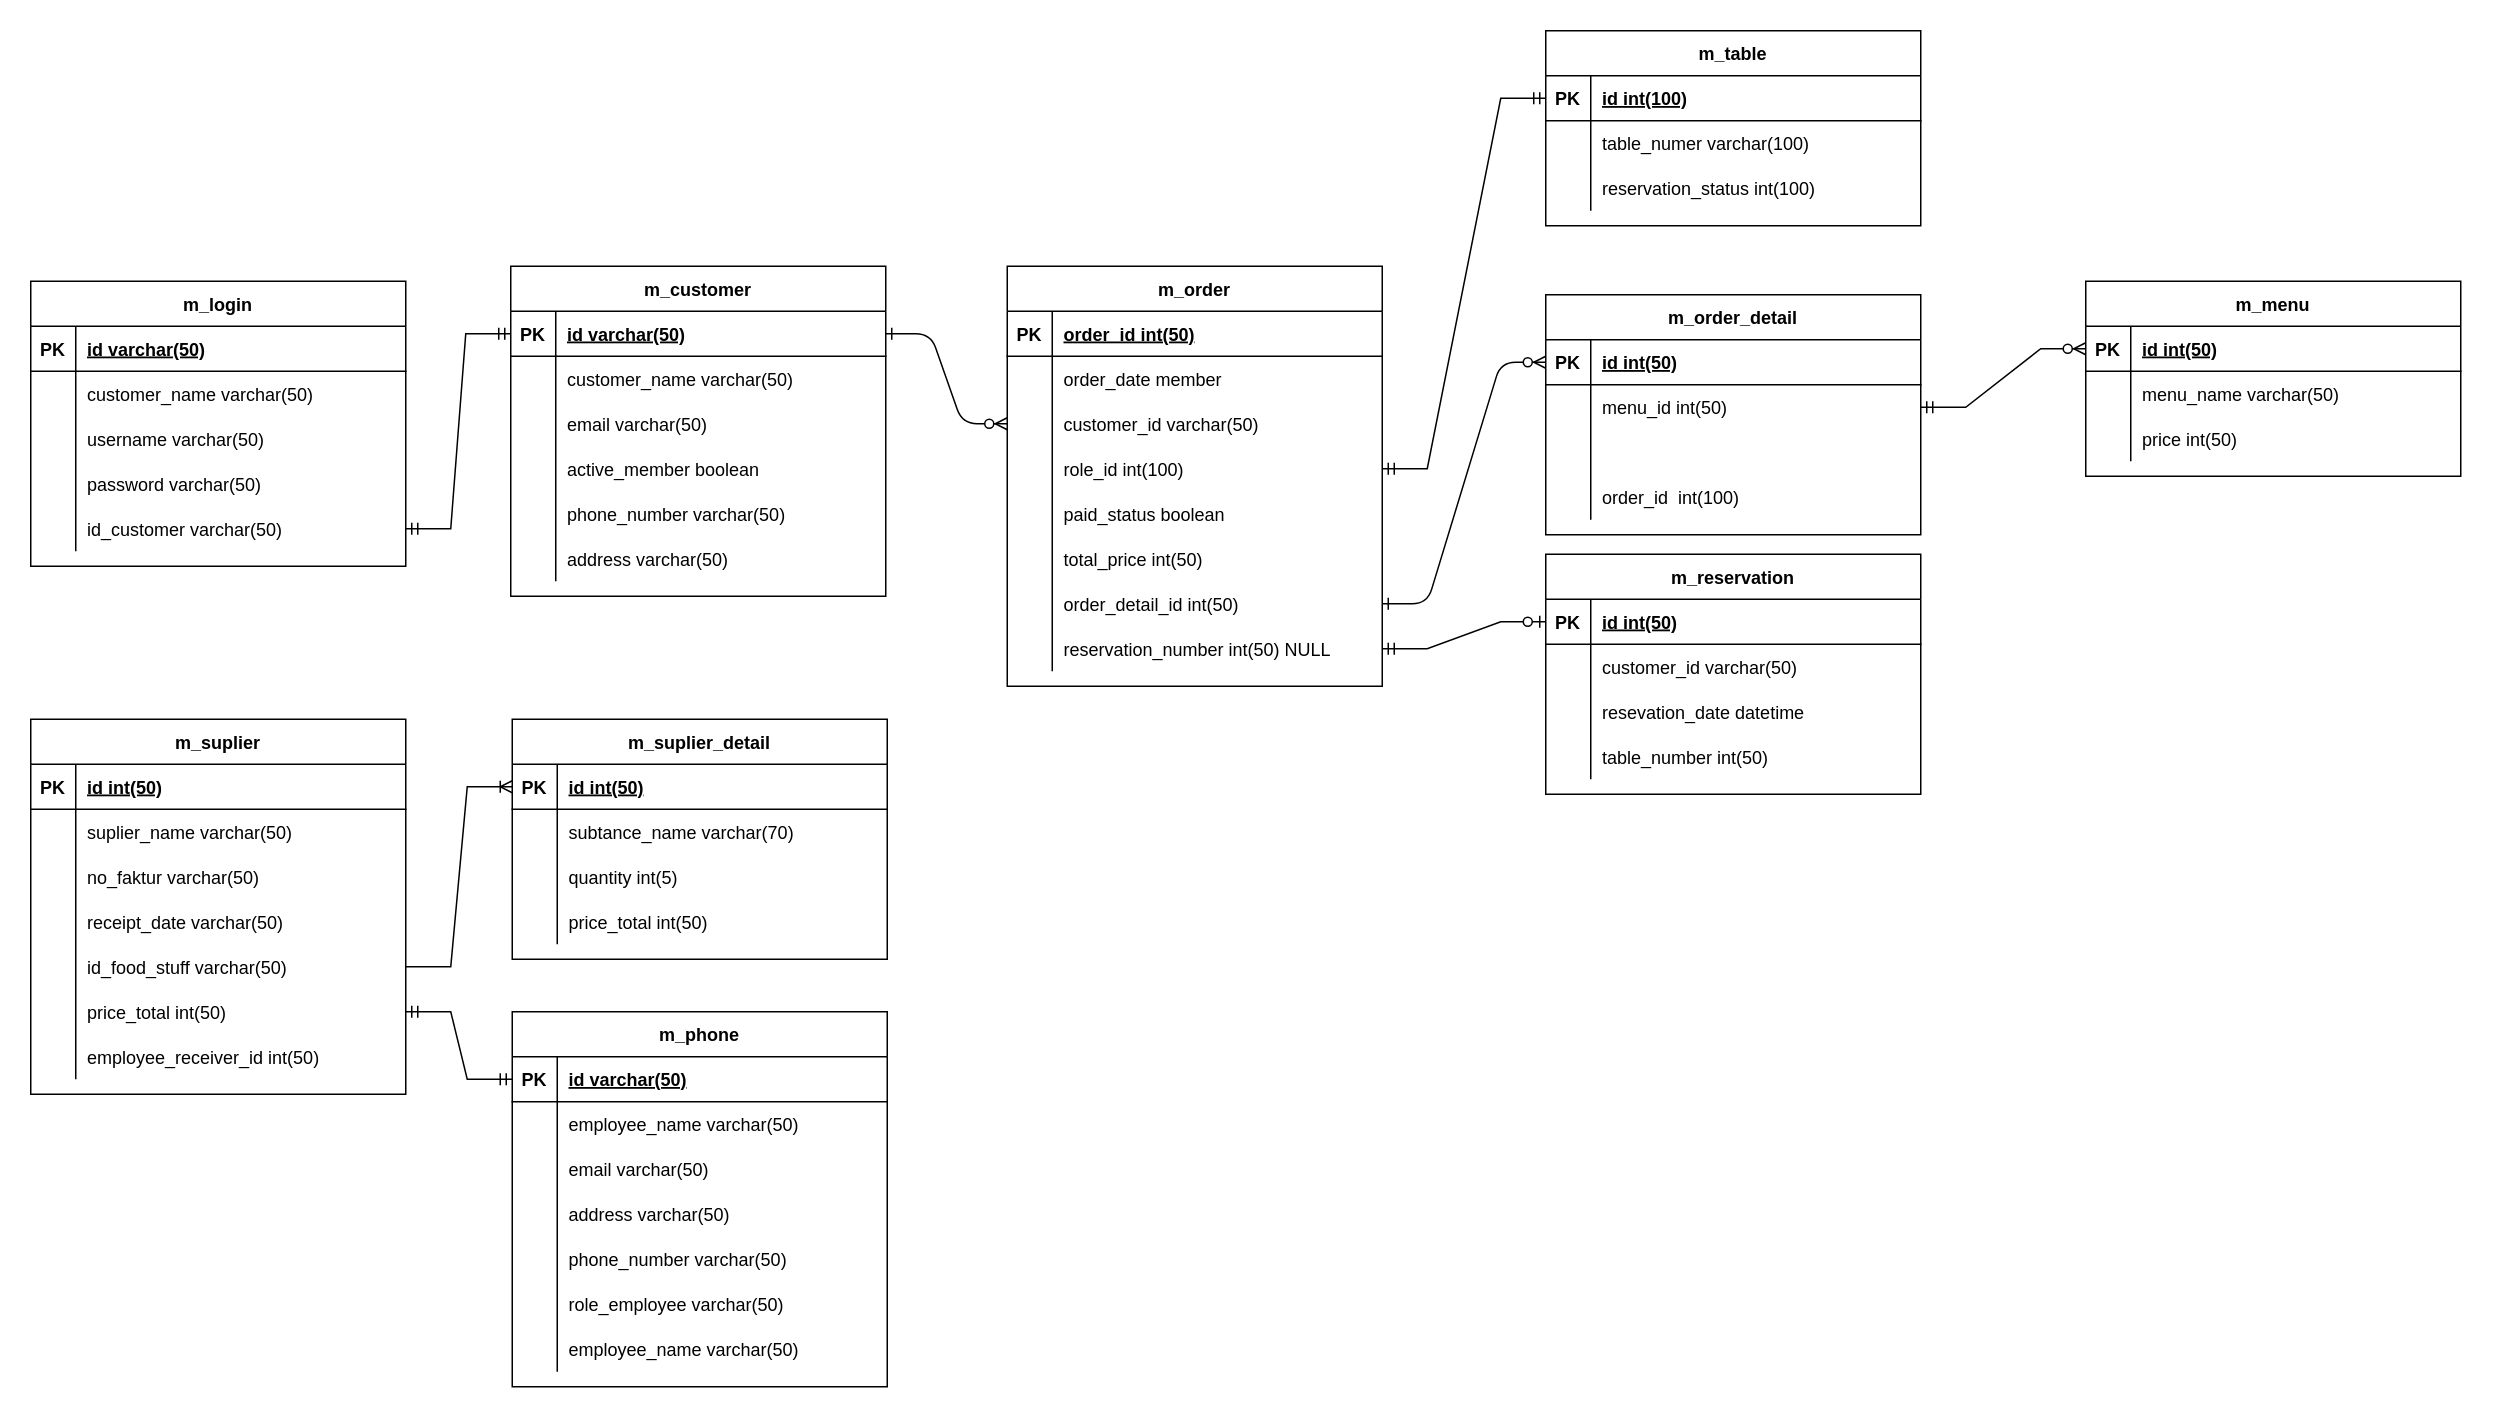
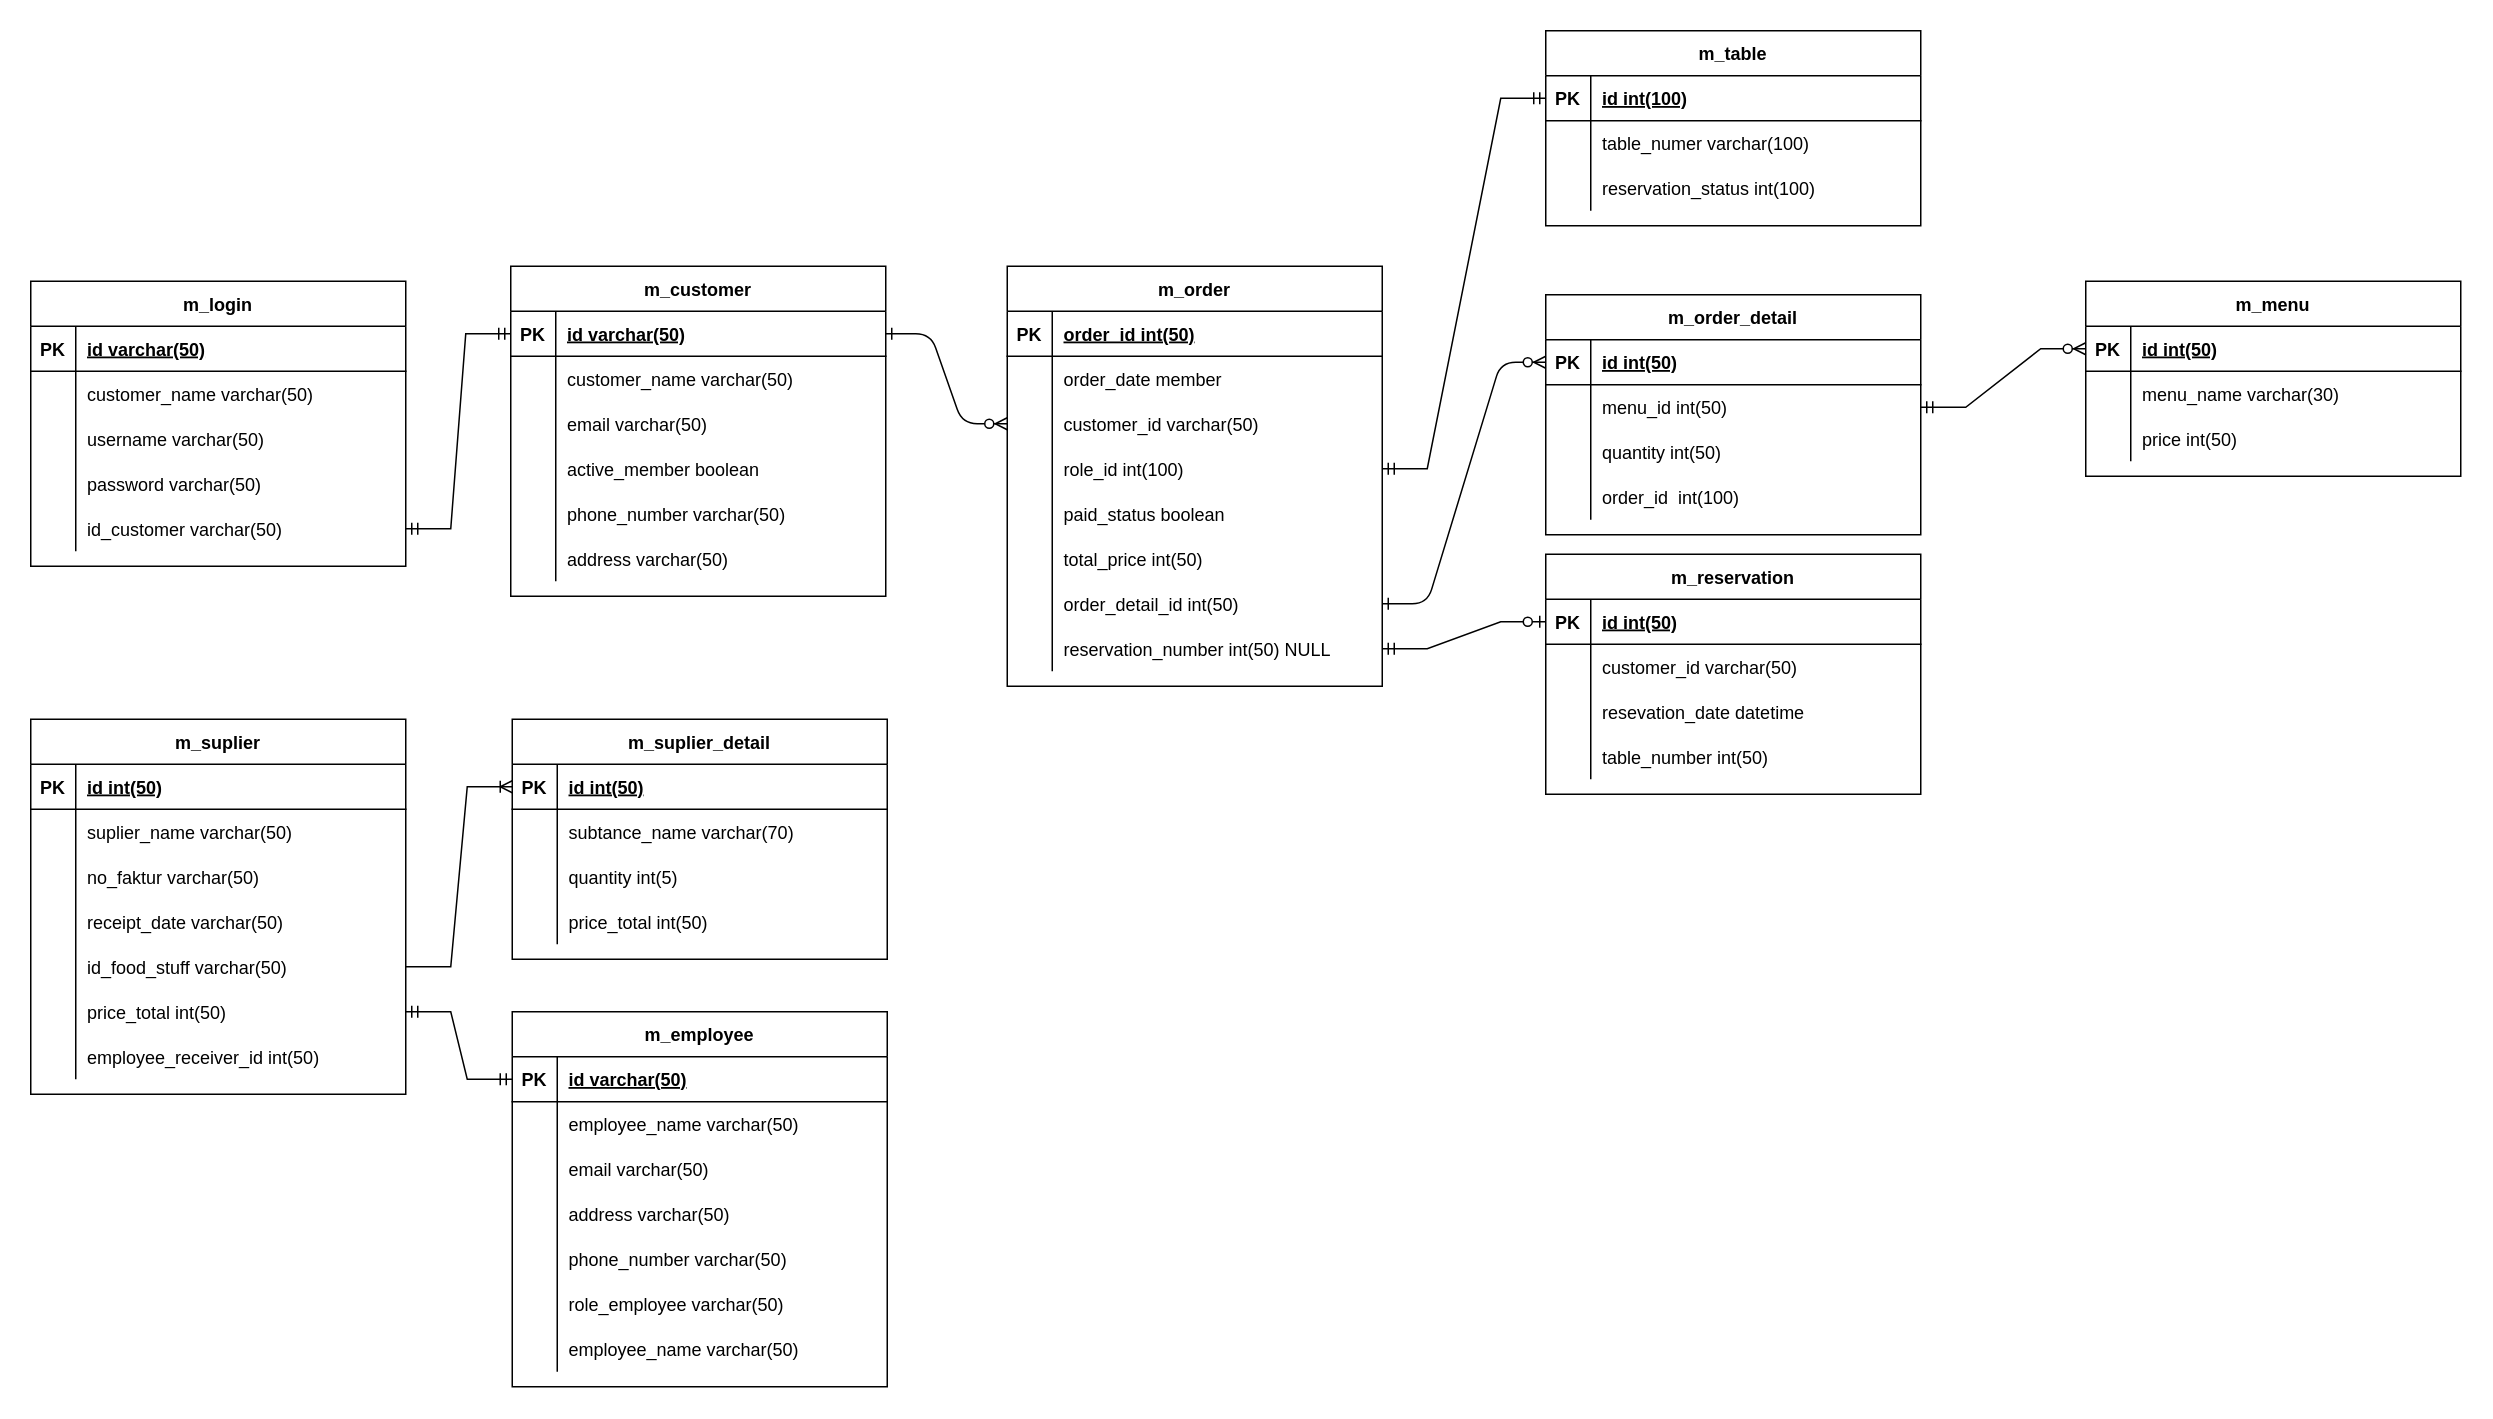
node "menu_name varchar(50)": label "menu_name varchar(50)" -> "menu_name varchar(30)"
node "quantity int(50)": added
node "m_phone": label "m_phone" -> "m_employee"
